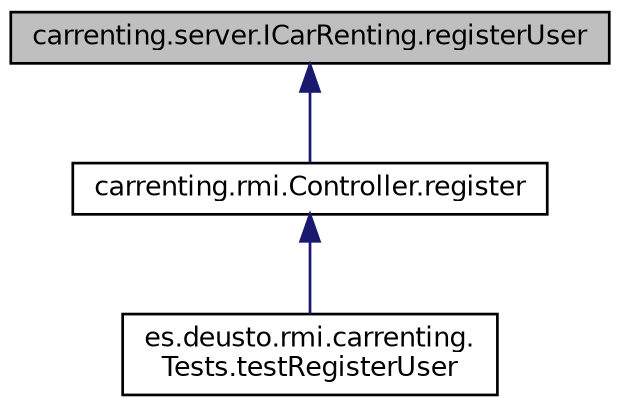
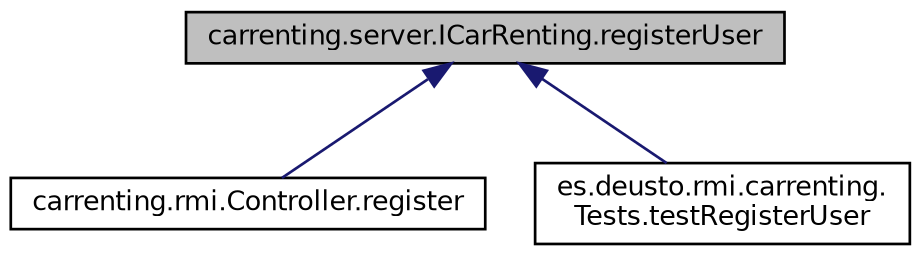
edge "es.deusto.rmi.carrenting. Tests.testRegisterUser" -> "carrenting.rmi.Controller.register": now "es.deusto.rmi.carrenting. Tests.testRegisterUser" -> "carrenting.server.ICarRenting.registerUser"
